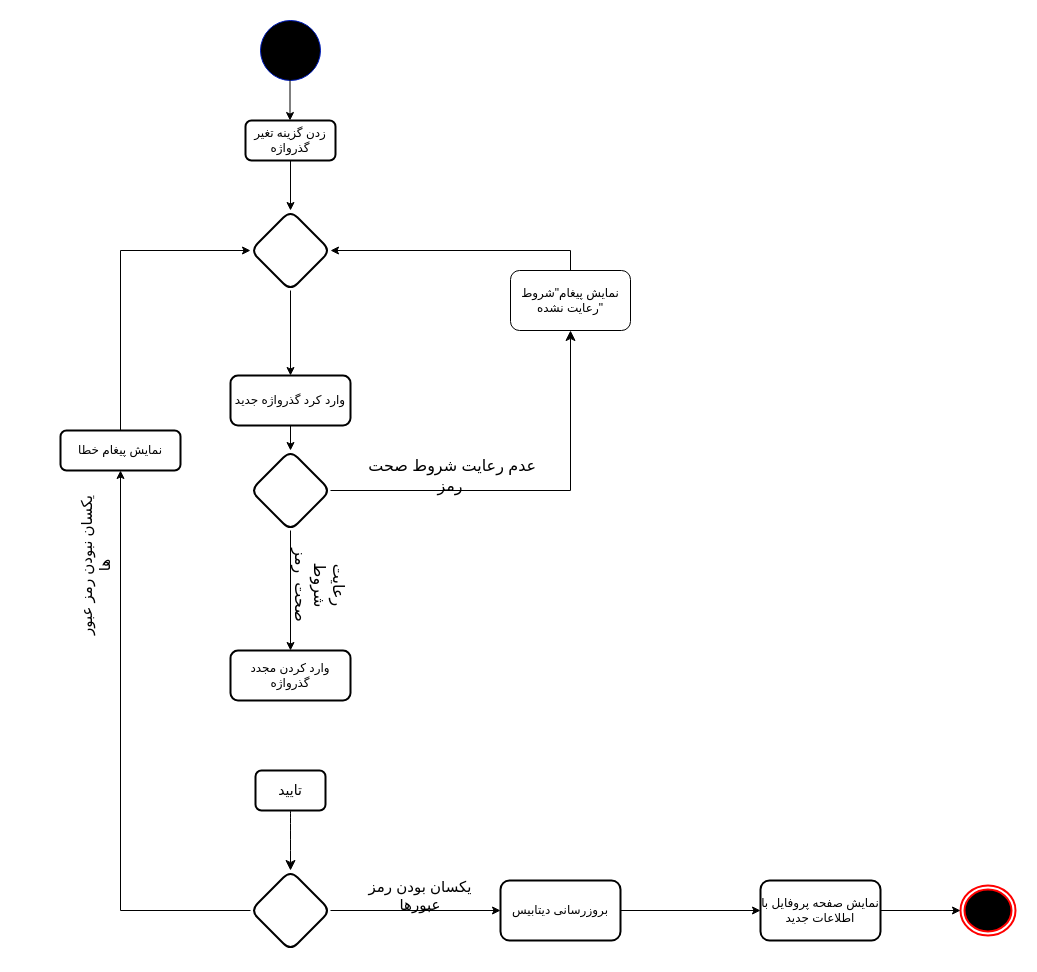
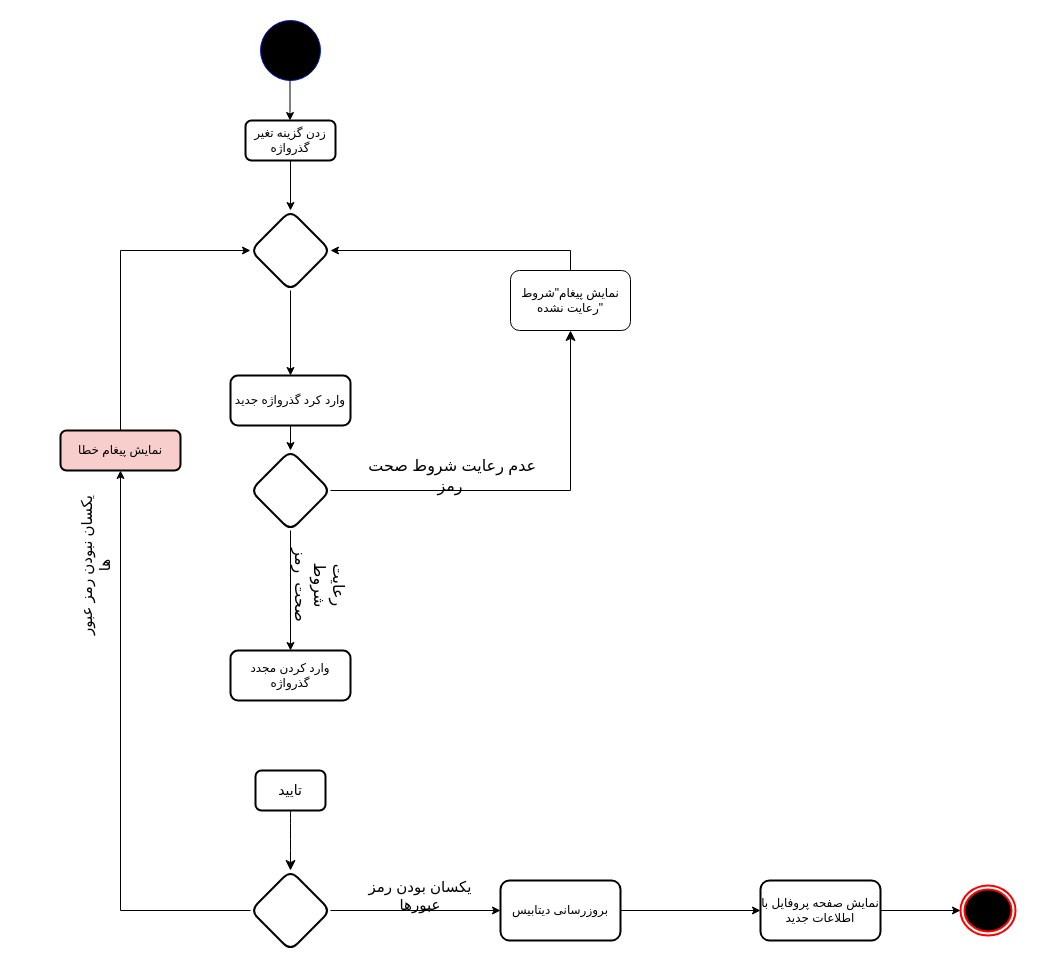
node "نمایش پیغام خطا": fillcolor #ffffff -> #f8cecc
